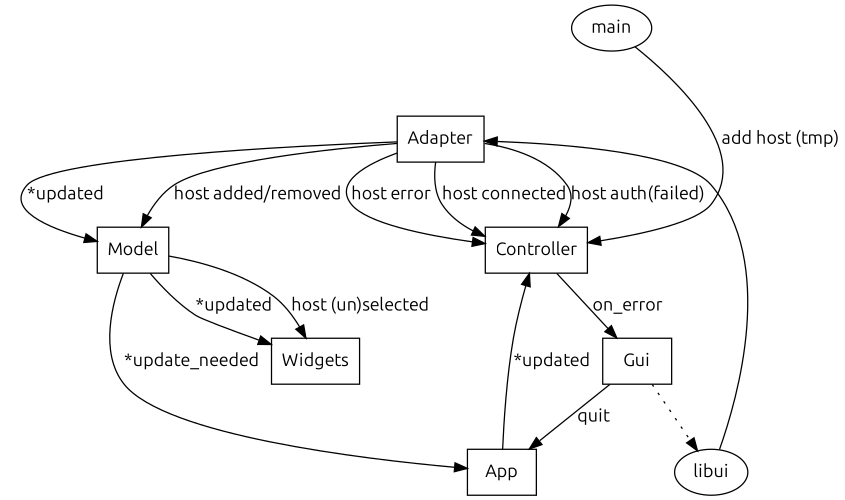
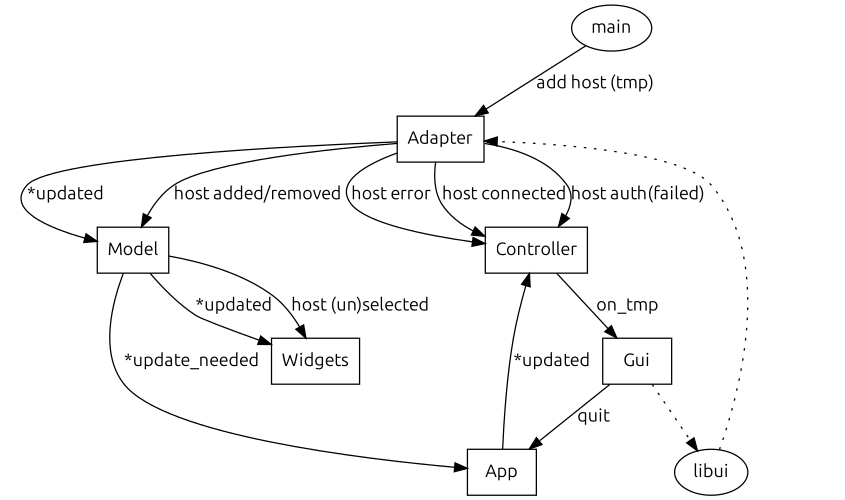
edge "main" -> "Controller": now "main" -> "Adapter"
edge "libui" -> "Adapter": style solid -> dotted
edge "Controller" -> "Gui": label "on_error" -> "on_tmp"
